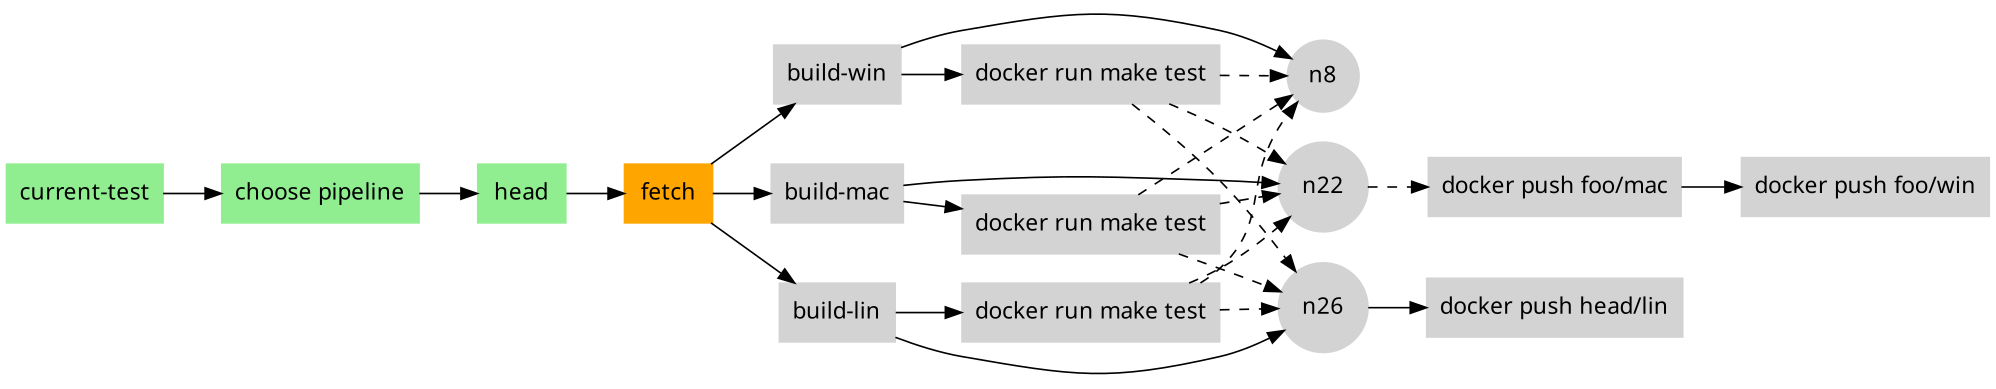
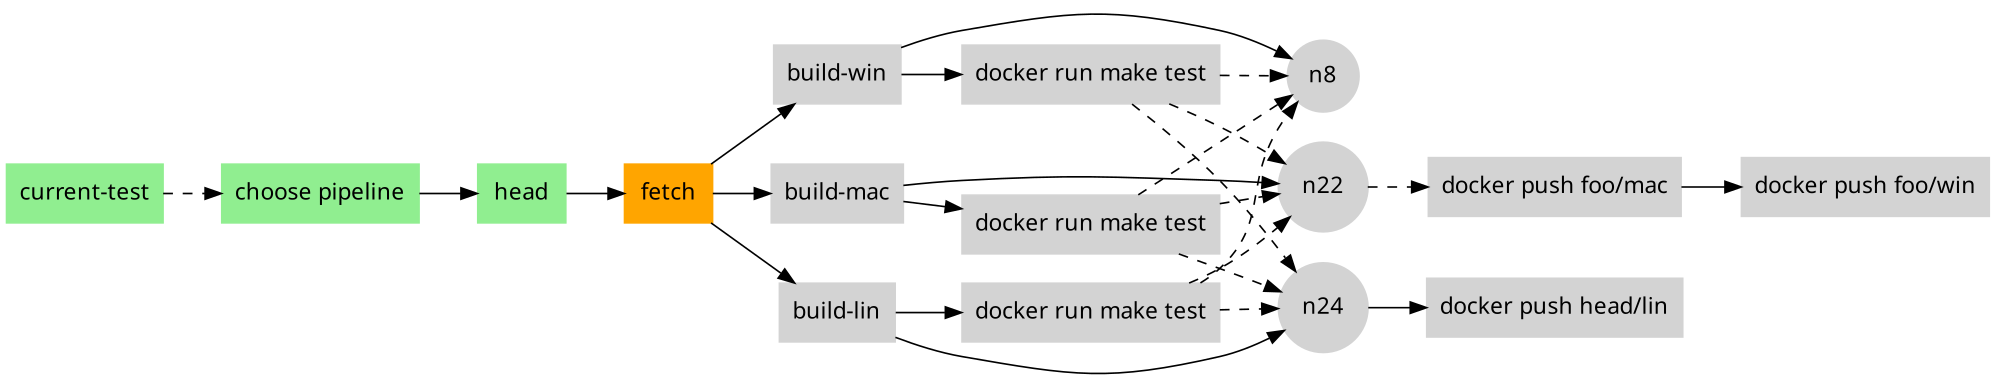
edge "current-test" -> "choose pipeline": style solid -> dashed
node "n26": label "n26" -> "n24"
